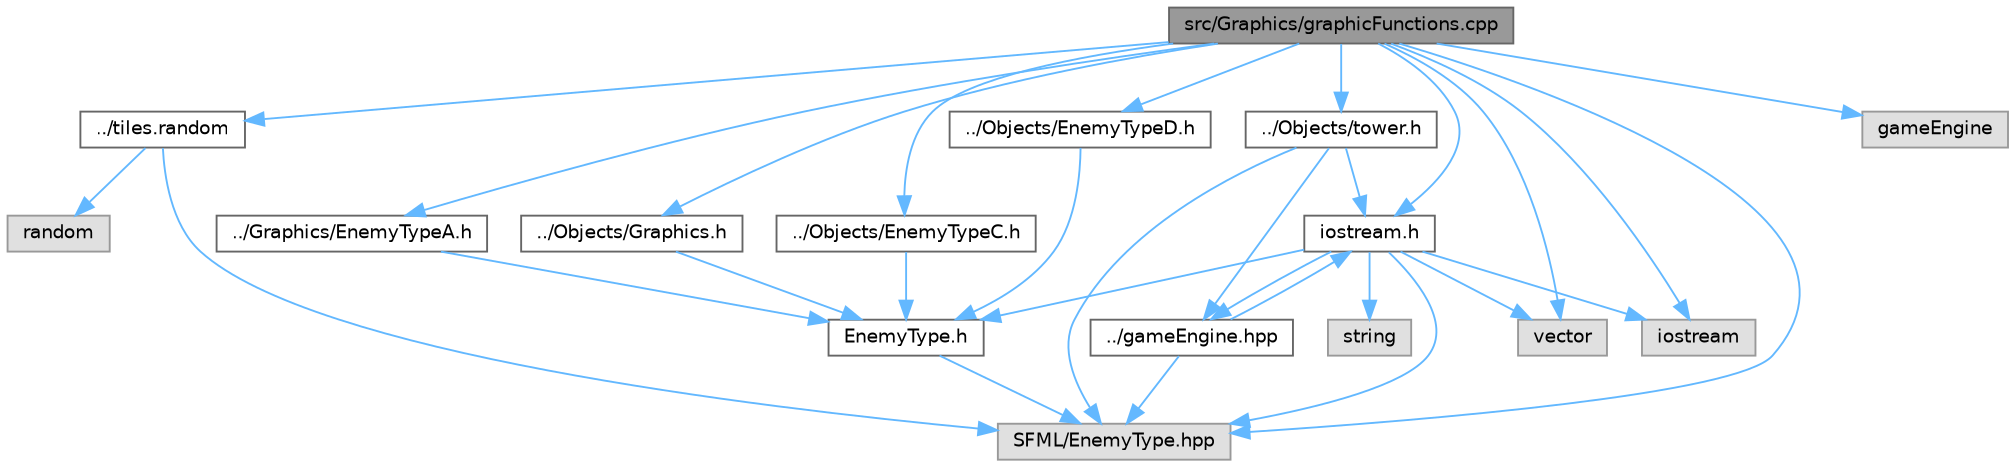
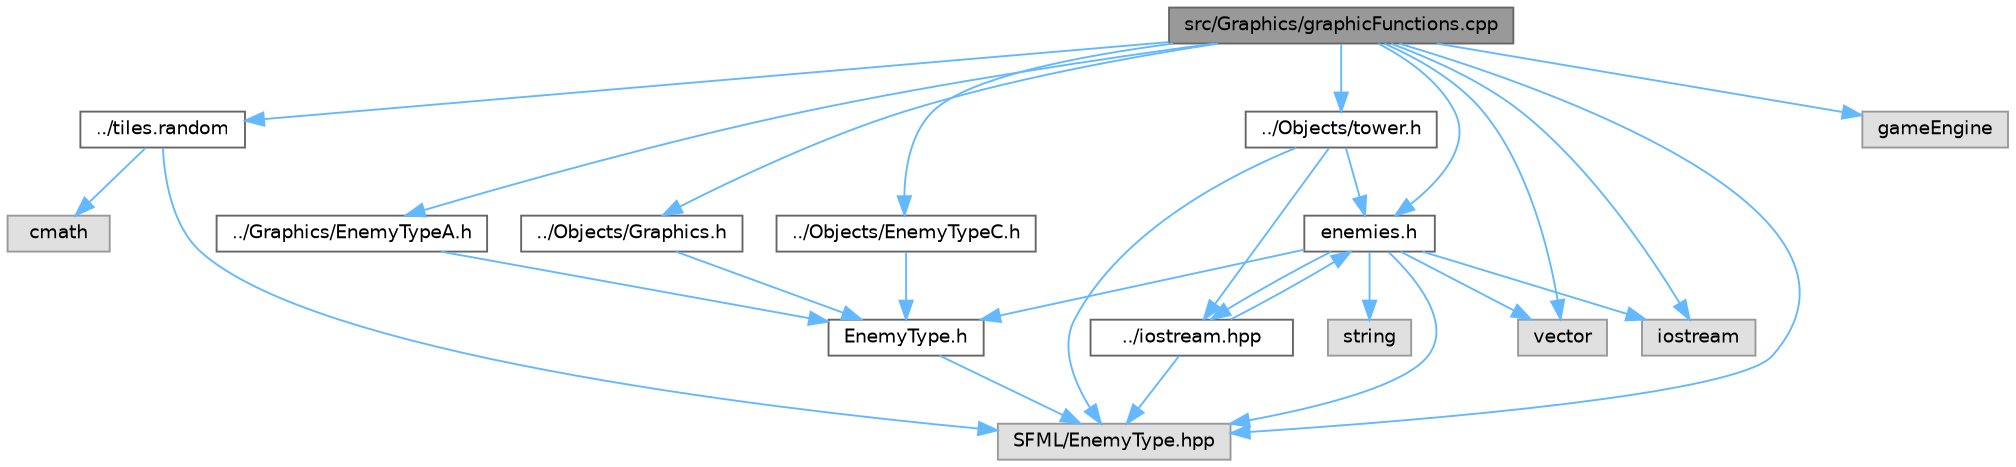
node "../Objects/EnemyTypeD.h": removed
node "random": label "random" -> "cmath"
node "iostream.h": label "iostream.h" -> "enemies.h"
node "../gameEngine.hpp": label "../gameEngine.hpp" -> "../iostream.hpp"
